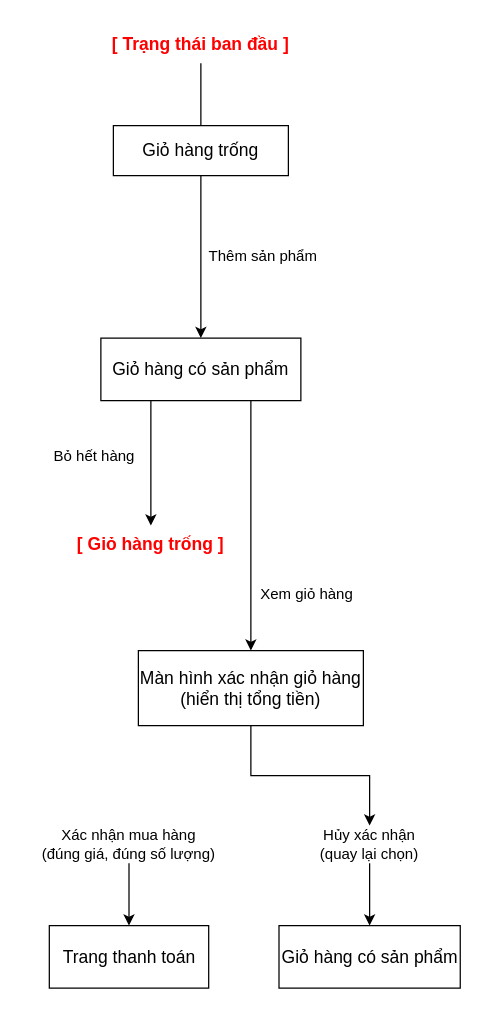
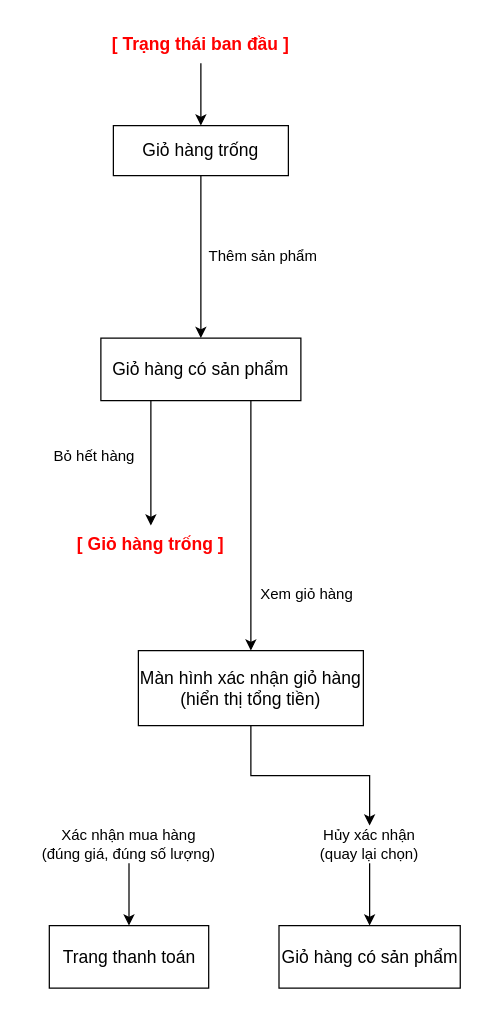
edge "[ Trạng thái ban đầu ]" -- "Giỏ hàng trống": arrowhead none -> classic
